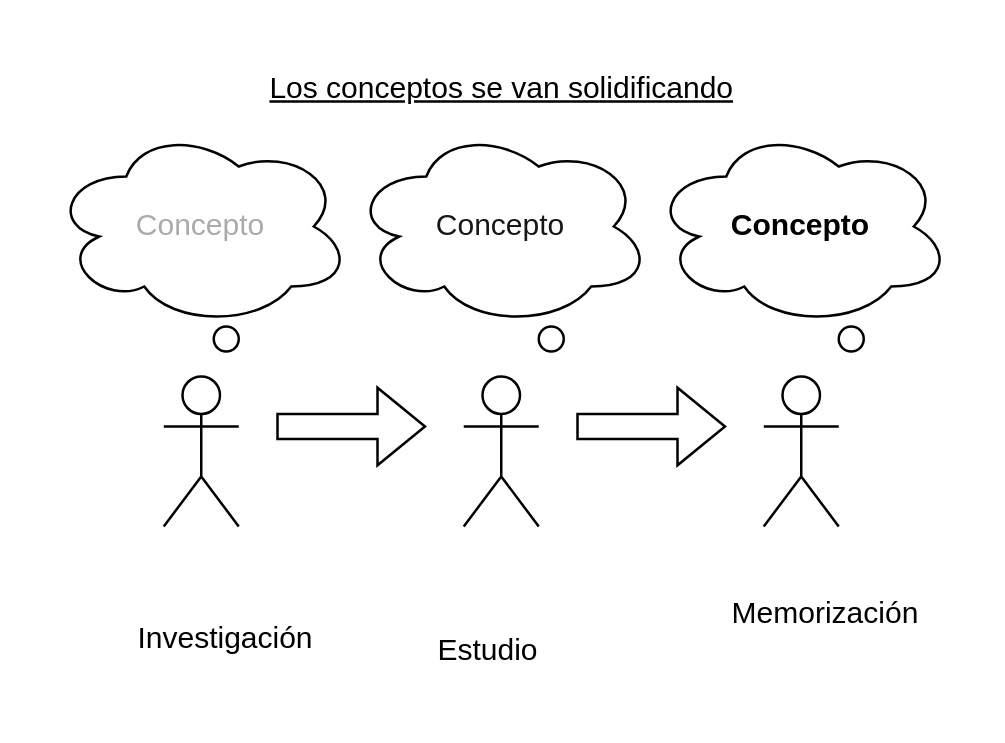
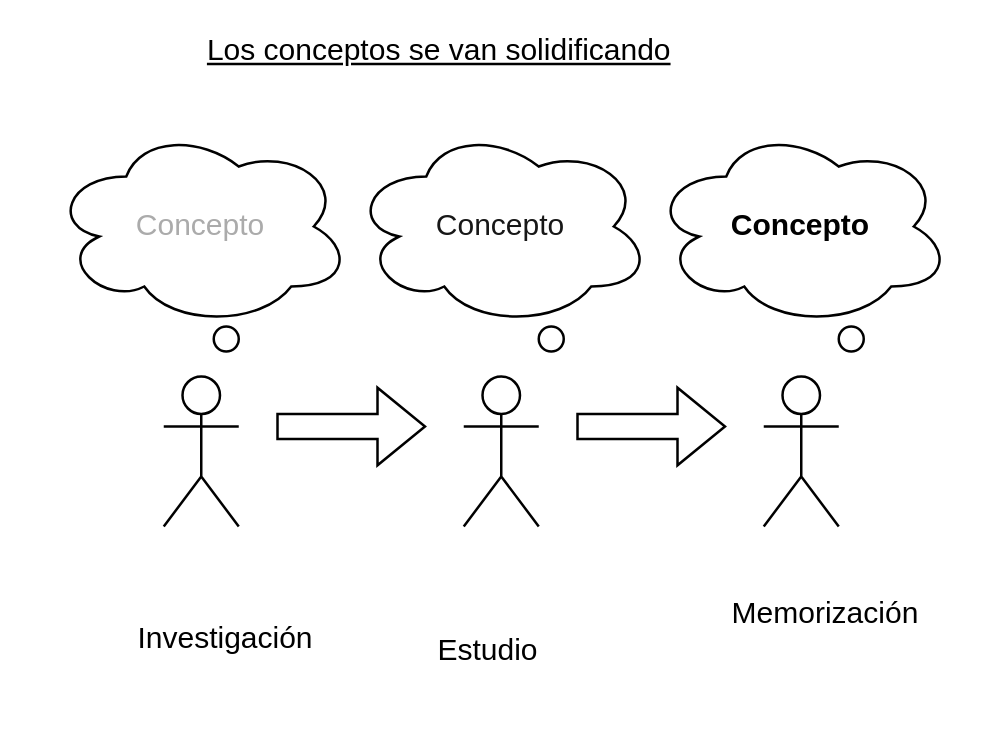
node "Los conceptos se van solidificando": moved (501, 89) -> (439, 51)
